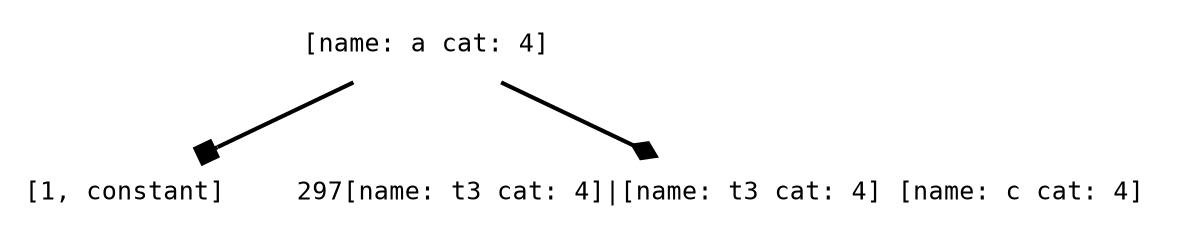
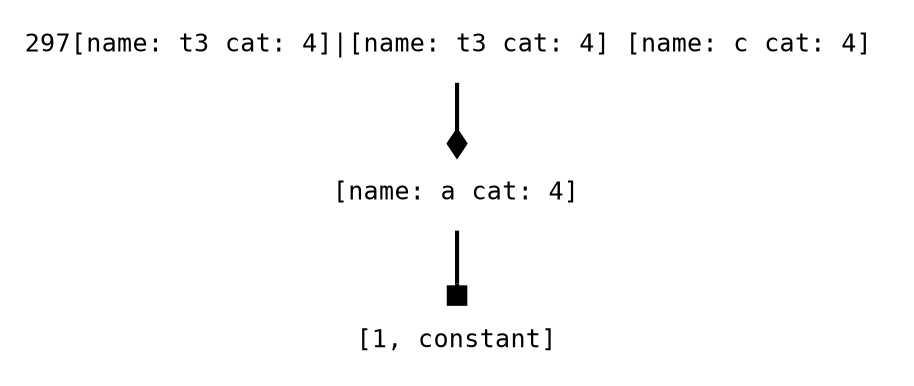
edge "[name: a cat: 4]" -> "297[name: t3 cat: 4]|[name: t3 cat: 4] [name: c cat: 4]": reversed
